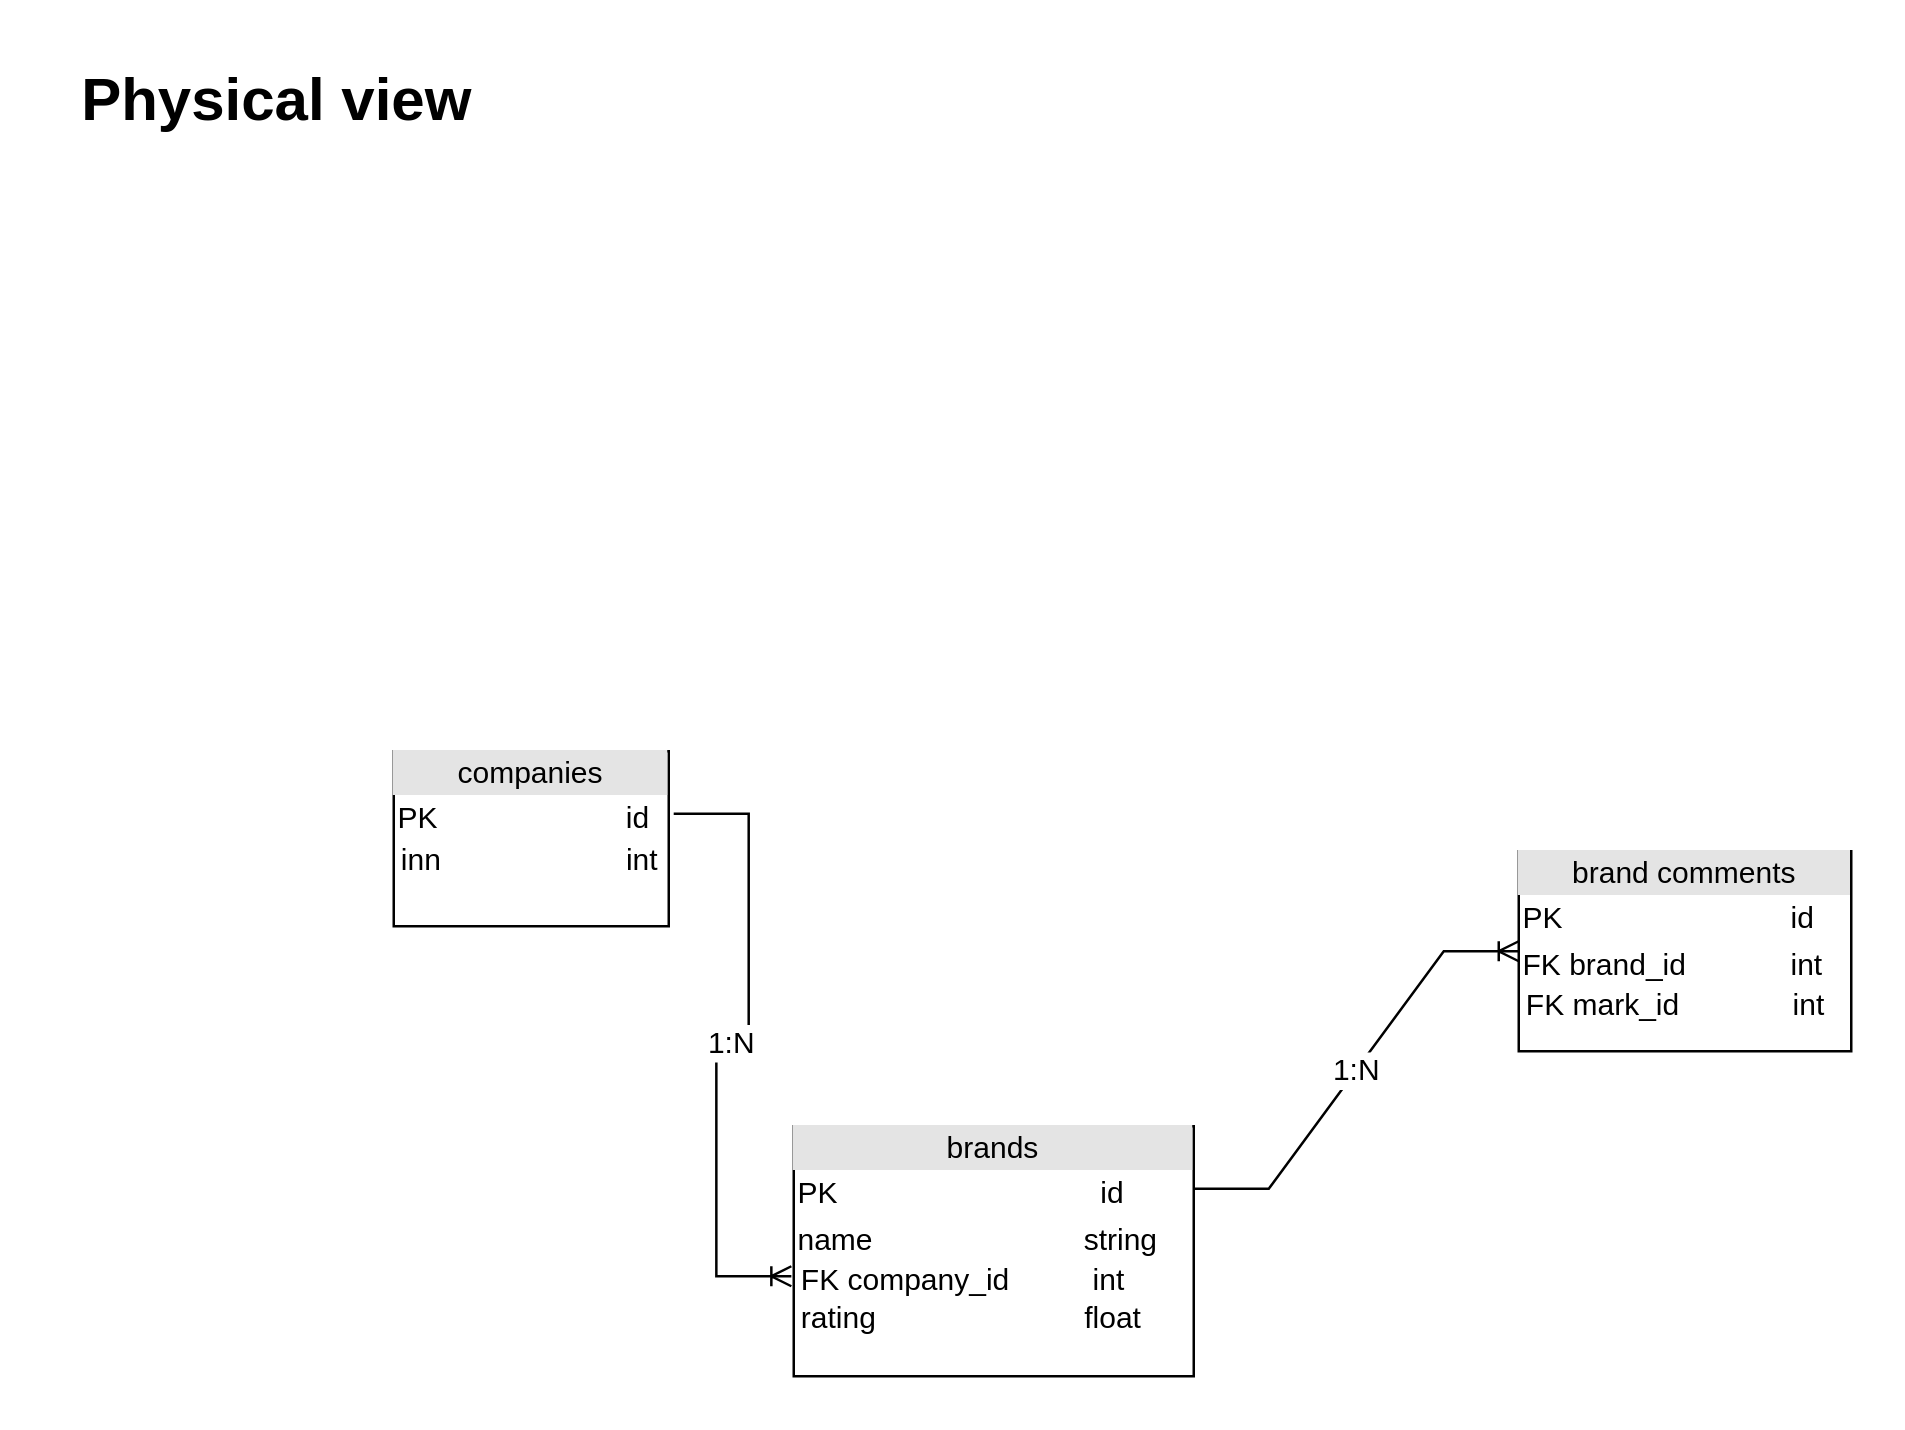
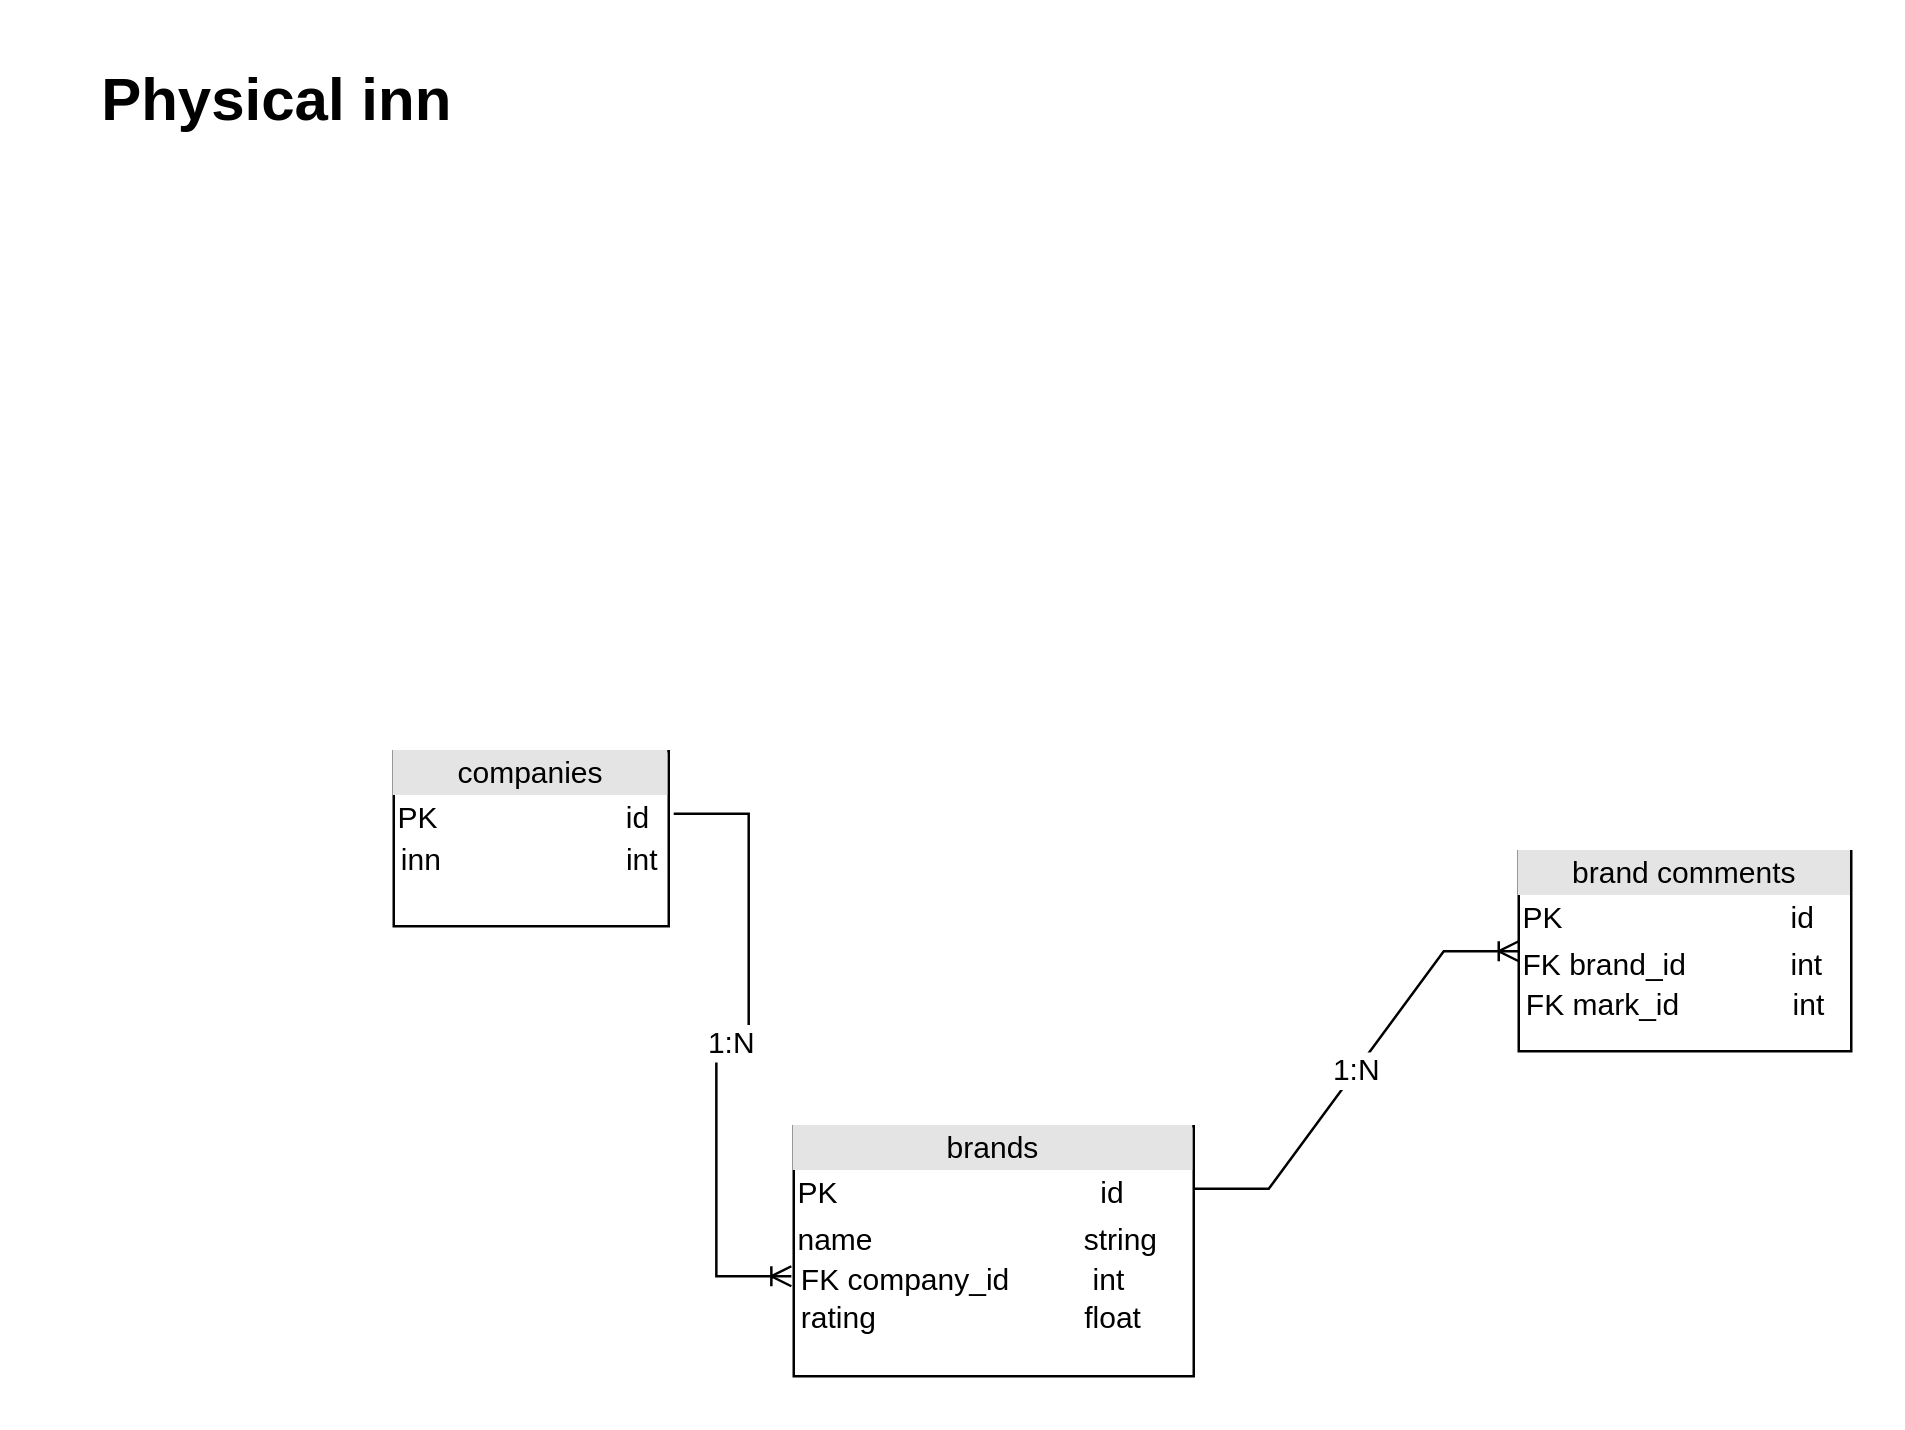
node "Physical view": label "Physical view" -> "Physical inn"
